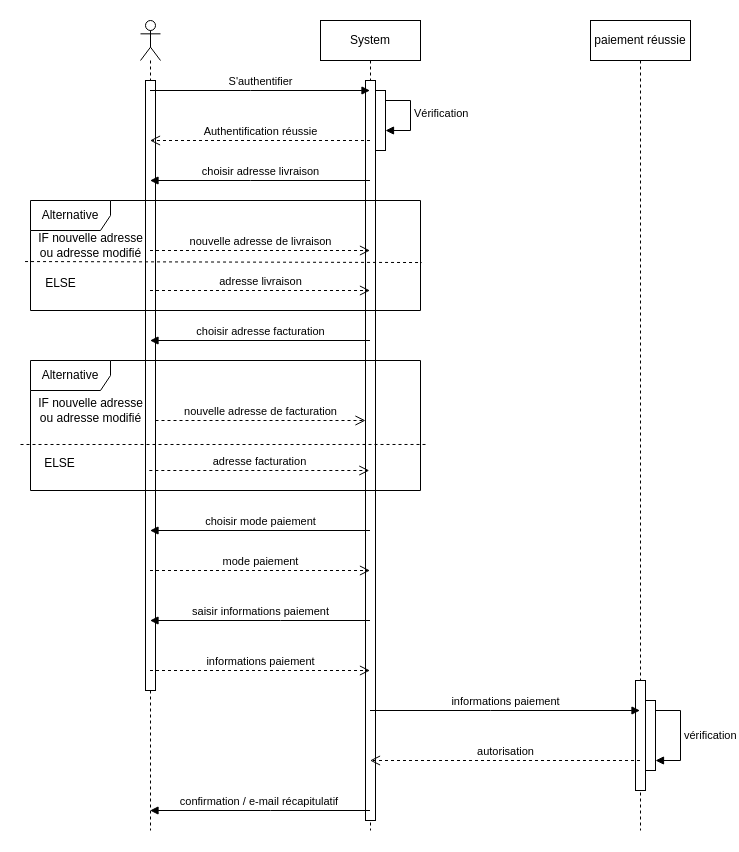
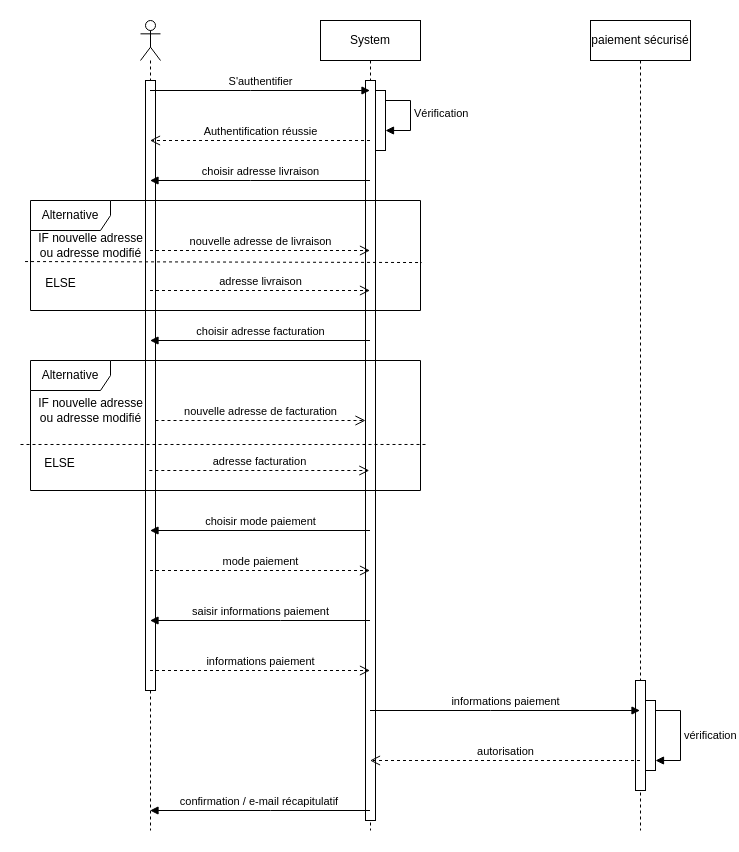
node "paiement réussie": label "paiement réussie" -> "paiement sécurisé"
